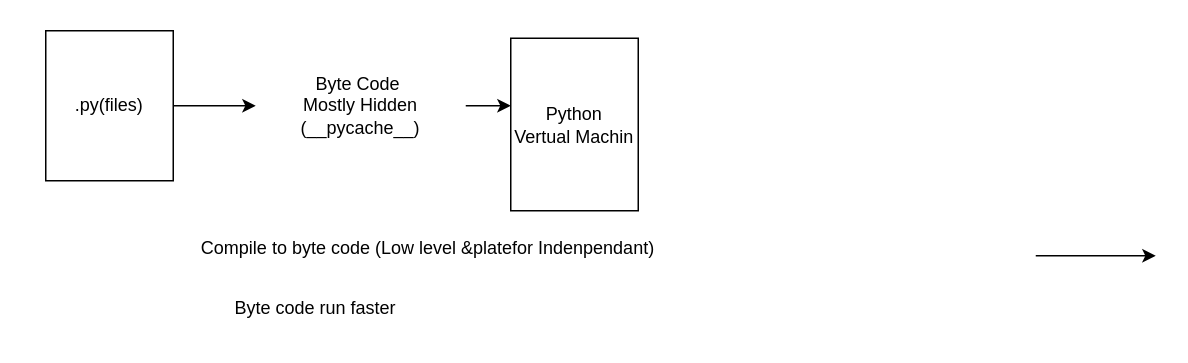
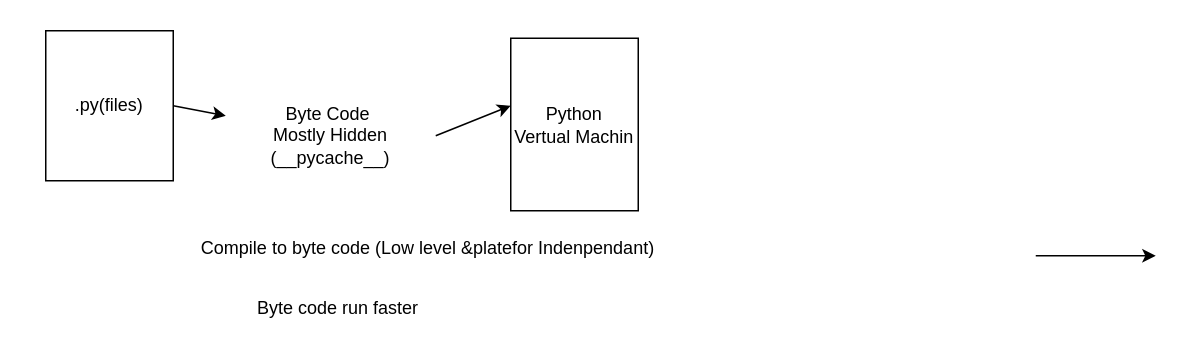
node "Byte Code Mostly Hidden (__pycache__)": moved (361, 106) -> (331, 136)
node "Byte code run faster": moved (316, 308) -> (338, 308)
